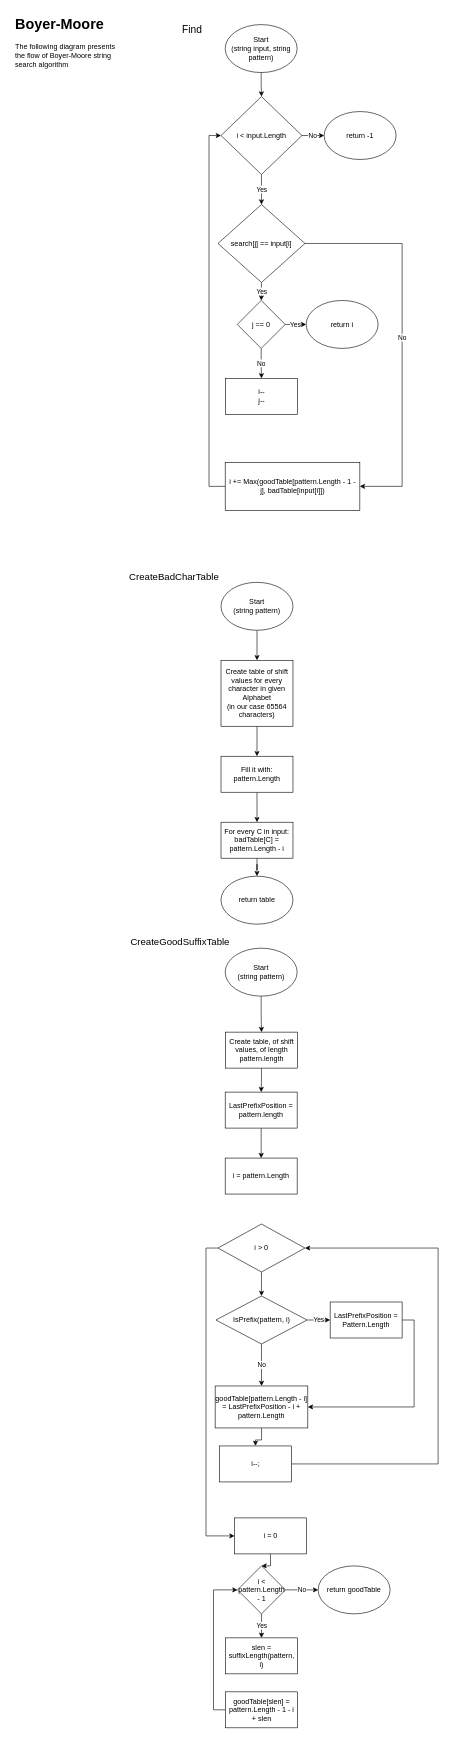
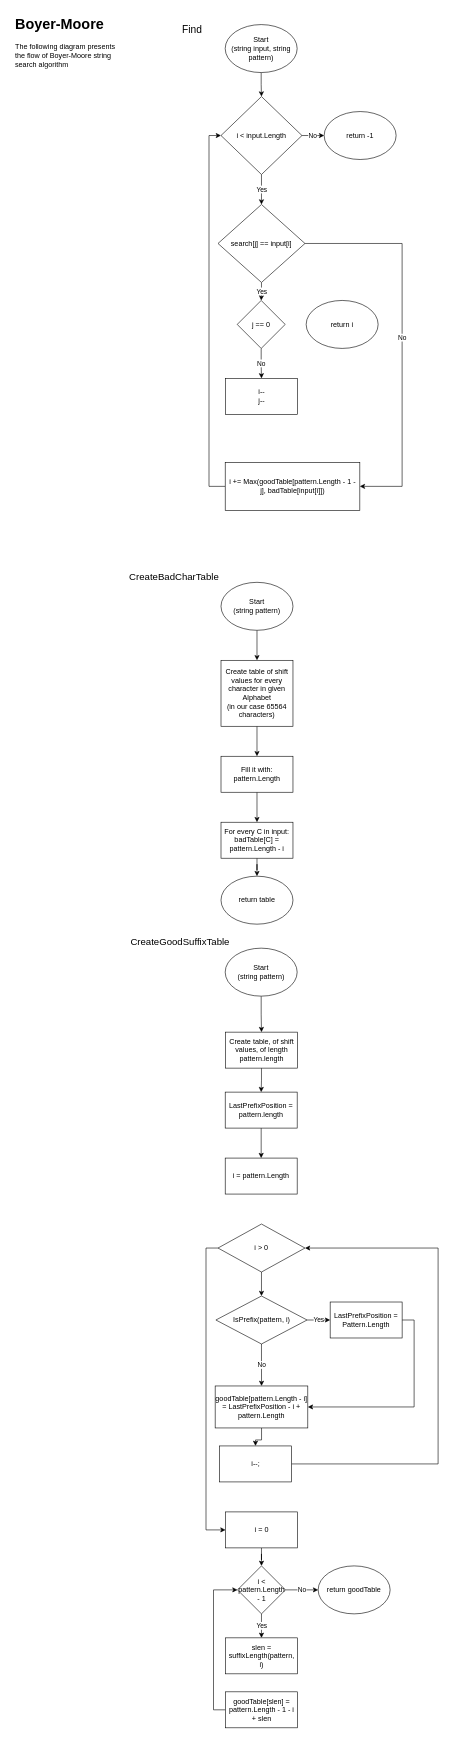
edge "j == 0" -> "return i": removed, label "Yes"
node "i = 0": moved (271, 1536) -> (262, 1530)
